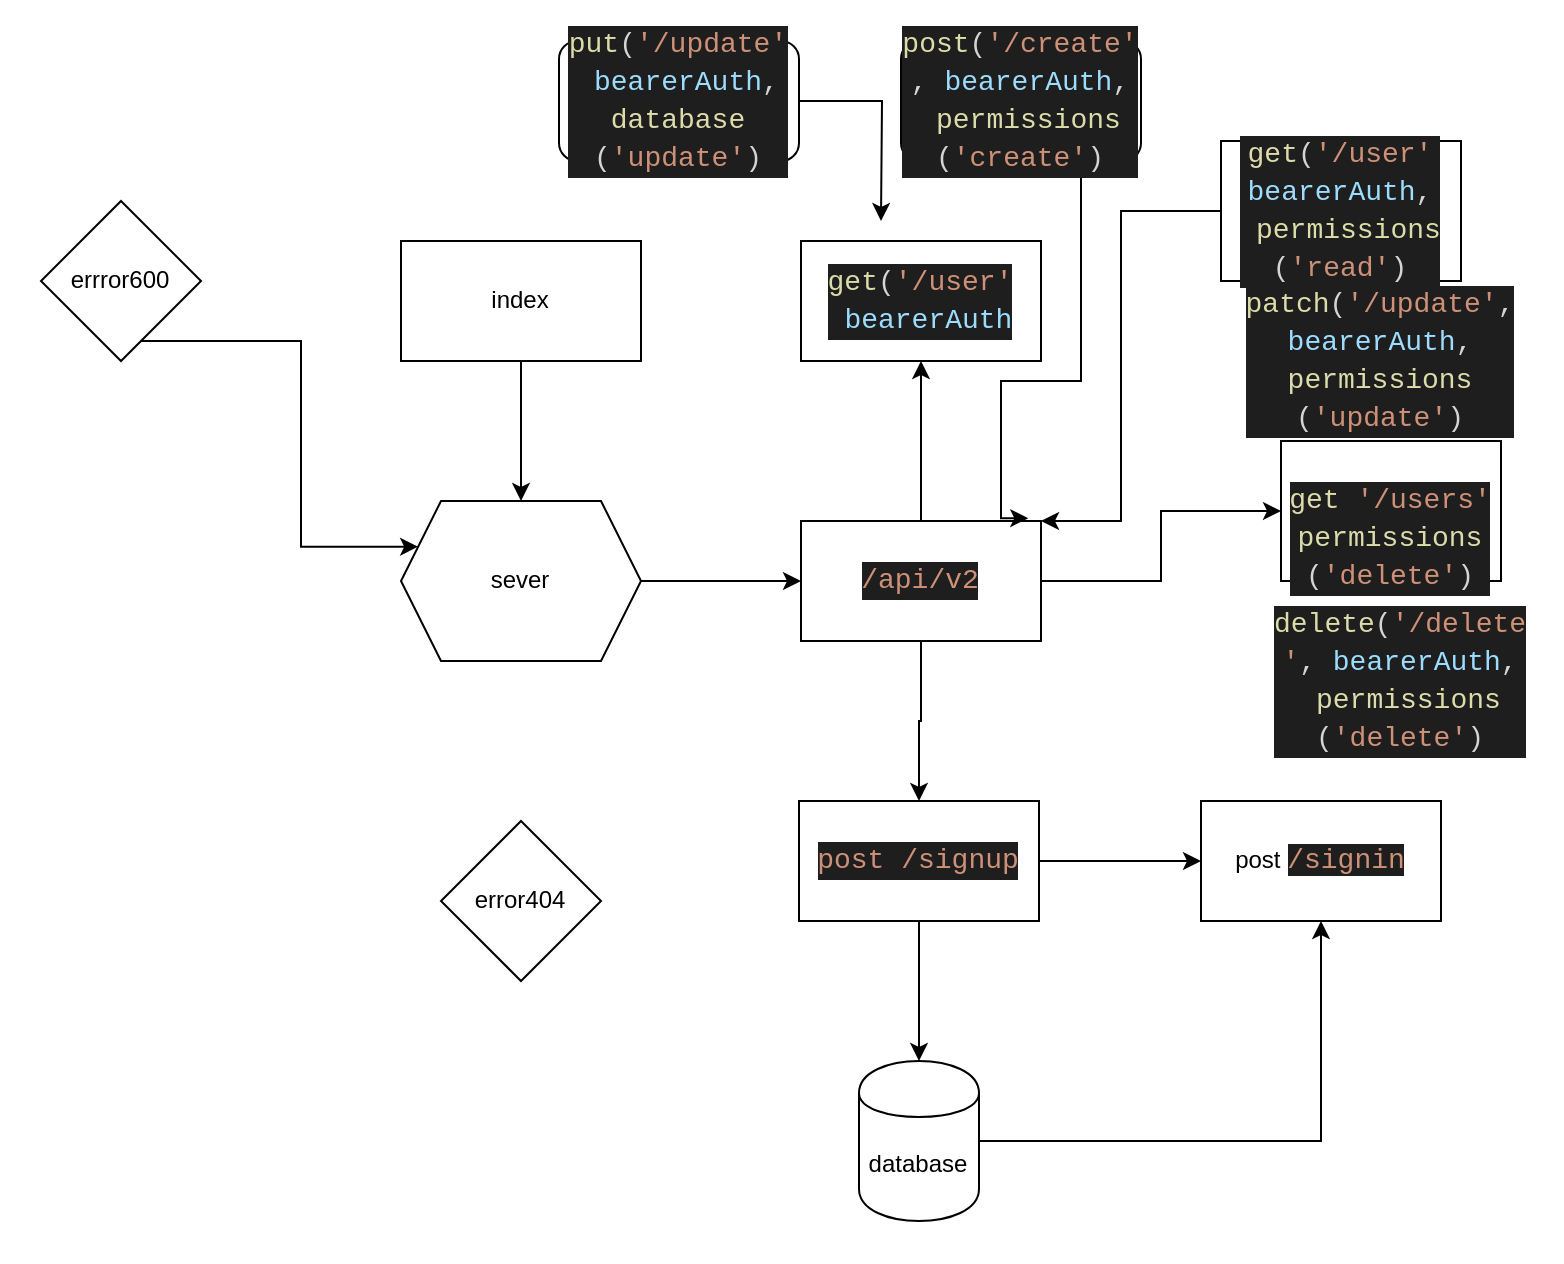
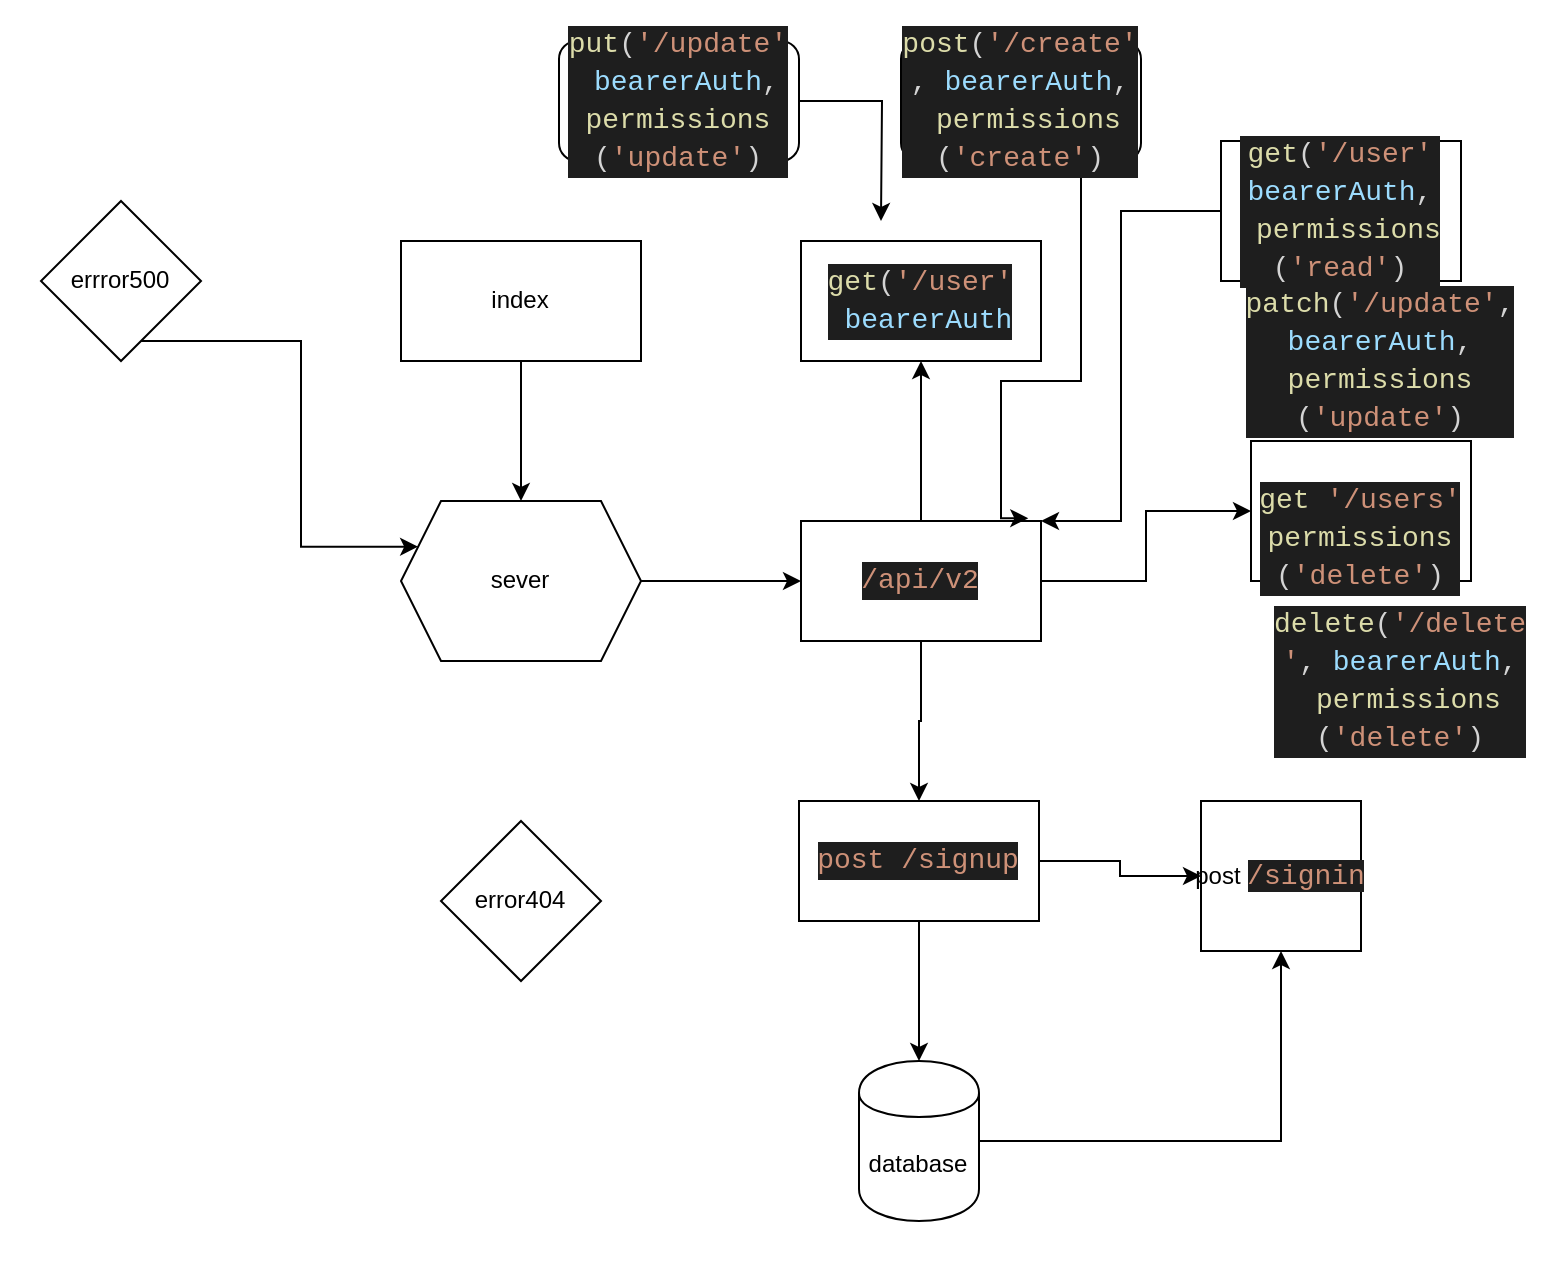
node "put('/update' bearerAuth, database ('update')": label "put('/update' bearerAuth, database ('update')" -> "put('/update' bearerAuth, permissions ('update')"
node "errror600": label "errror600" -> "errror500"
node "get '/users' permissions ('delete')": moved (1391, 511) -> (1361, 511)
node "post /signin": size 240x120 -> 160x150
